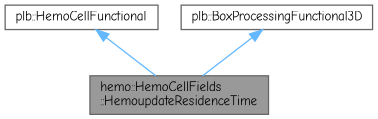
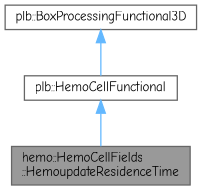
edge "hemo::HemoCellFields ::HemoupdateResidenceTime" -> "plb::BoxProcessingFunctional3D": now "plb::HemoCellFunctional" -> "plb::BoxProcessingFunctional3D"
